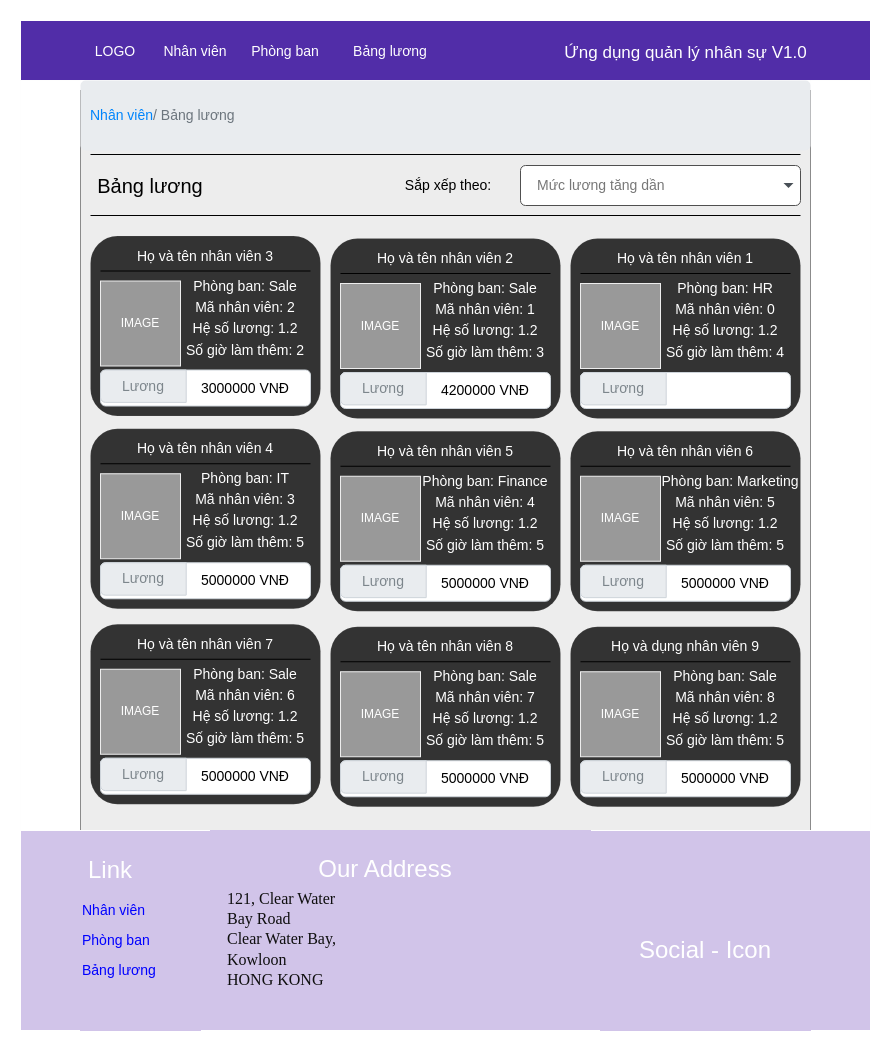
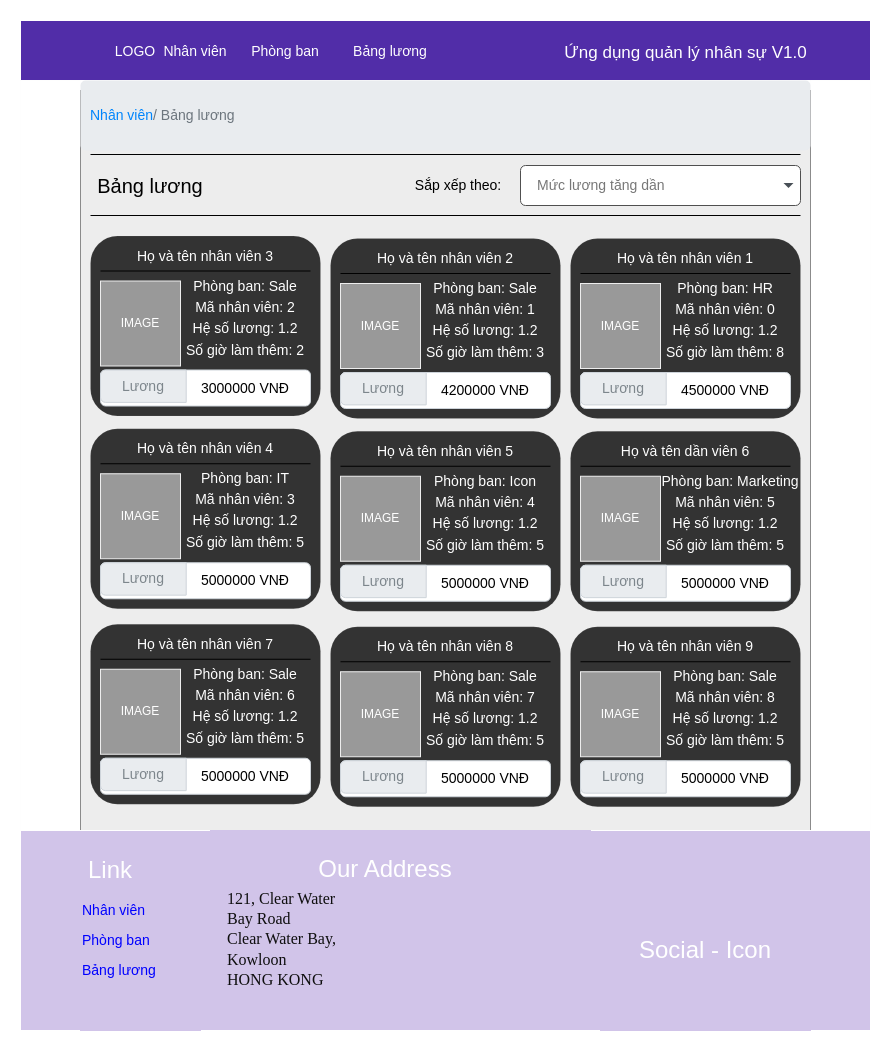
node "LOGO": moved (116, 51) -> (136, 51)
node "Sắp xếp theo:": moved (451, 186) -> (461, 186)
node "Số giờ làm thêm: 4": label "Số giờ làm thêm: 4" -> "Số giờ làm thêm: 8"
node "4500000 VNĐ": added
node "Họ và tên nhân viên 6": label "Họ và tên nhân viên 6" -> "Họ và tên dần viên 6"
node "Phòng ban: Finance": label "Phòng ban: Finance" -> "Phòng ban: Icon"
node "Họ và dụng nhân viên 9": label "Họ và dụng nhân viên 9" -> "Họ và tên nhân viên 9"
